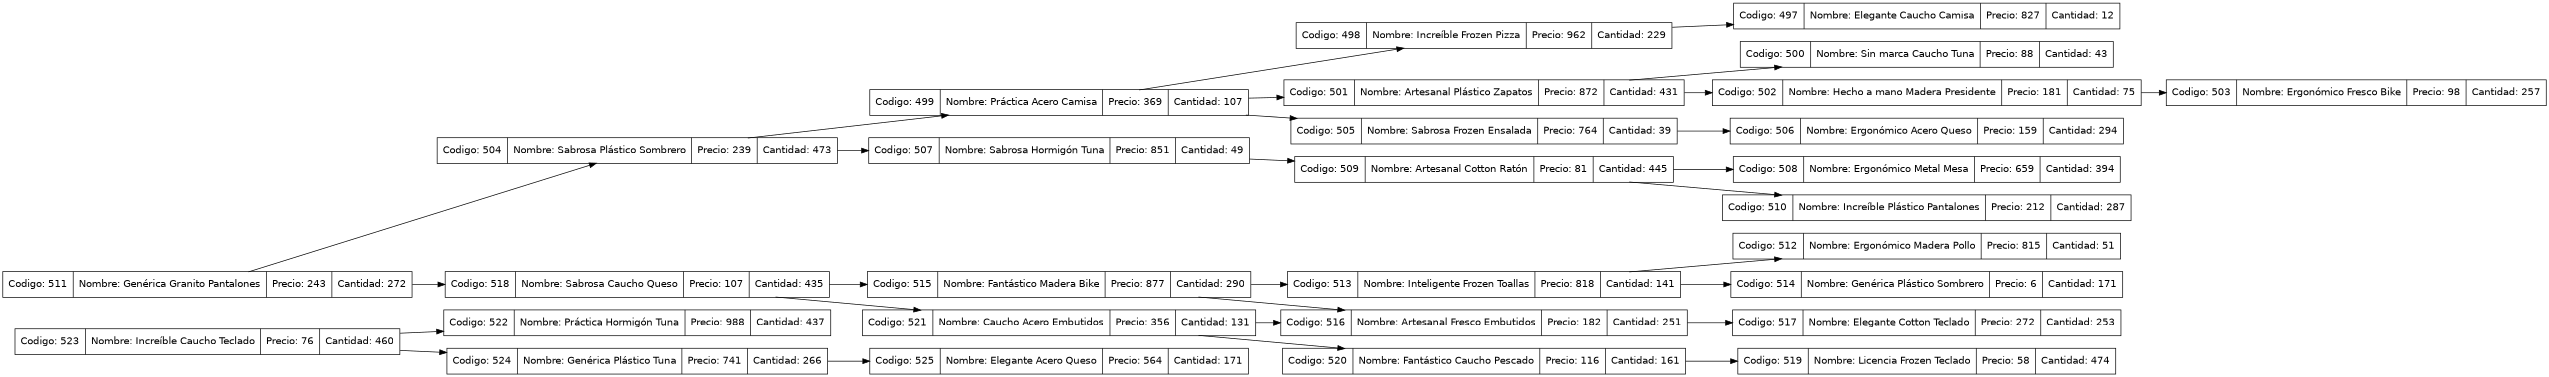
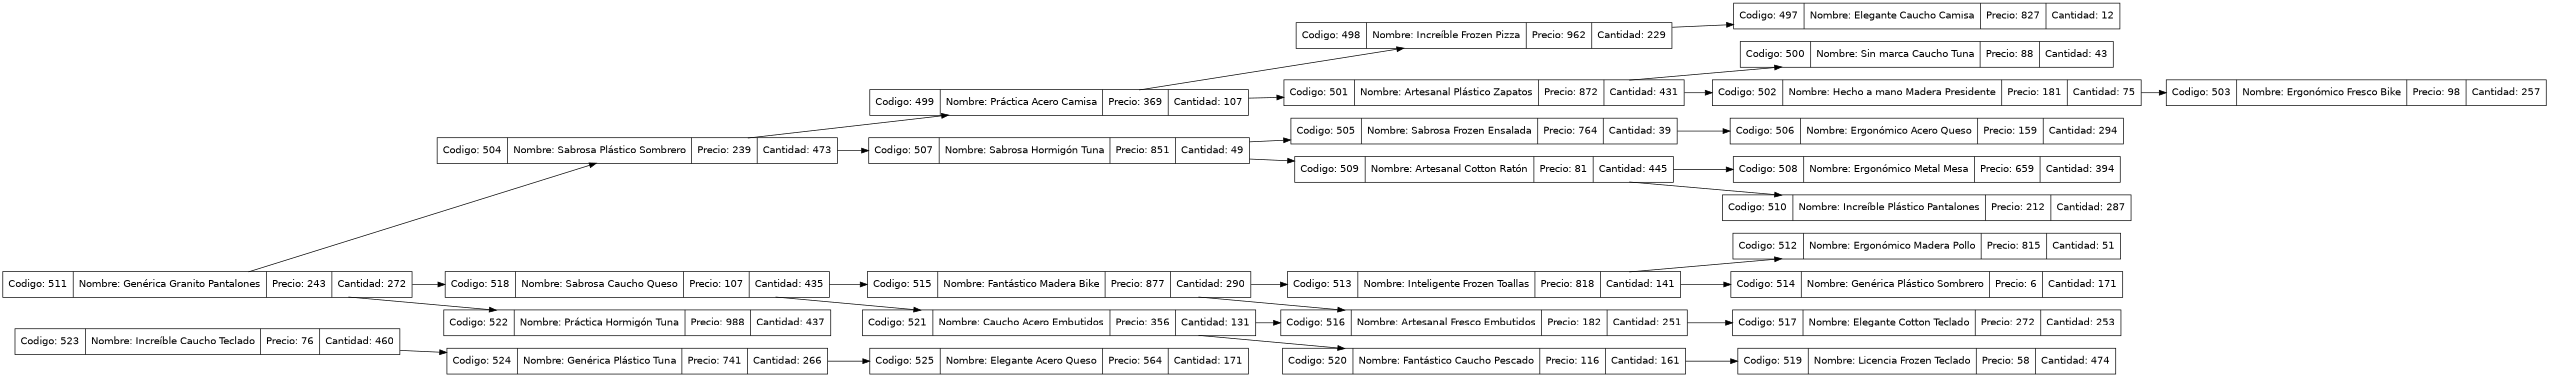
edge "Codigo: 499" -> "Codigo: 505": now "Codigo: 507" -> "Codigo: 505"
edge "Codigo: 523" -> "Codigo: 522": now "Codigo: 511" -> "Codigo: 522"
